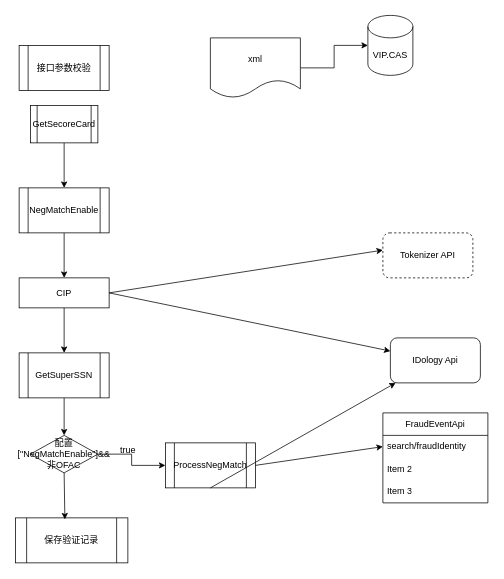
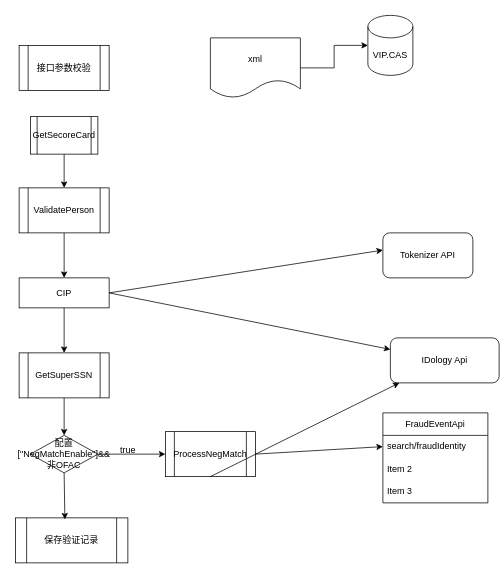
node "GetSecoreCard": moved (64, 124) -> (64, 135)
node "NegMatchEnable": label "NegMatchEnable" -> "ValidatePerson"
node "Tokenizer API": style dashed -> solid
node "IDology Api": size 90x45 -> 109x45
node "ProcessNegMatch": moved (210, 465) -> (210, 454)
